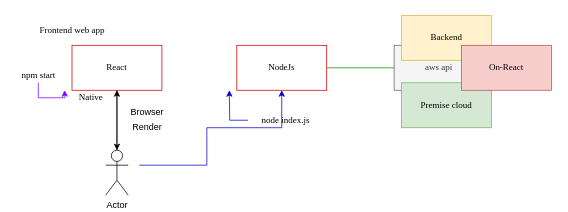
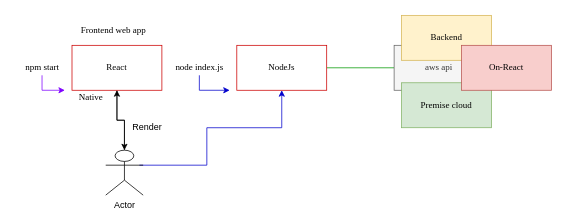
node "Frontend web app": moved (72, 30) -> (113, 30)
node "npm start": moved (38, 75) -> (42, 68)
node "Browser": removed
node "node index.js": moved (285, 120) -> (199, 68)
node "Actor": size 23x45 -> 38x45
